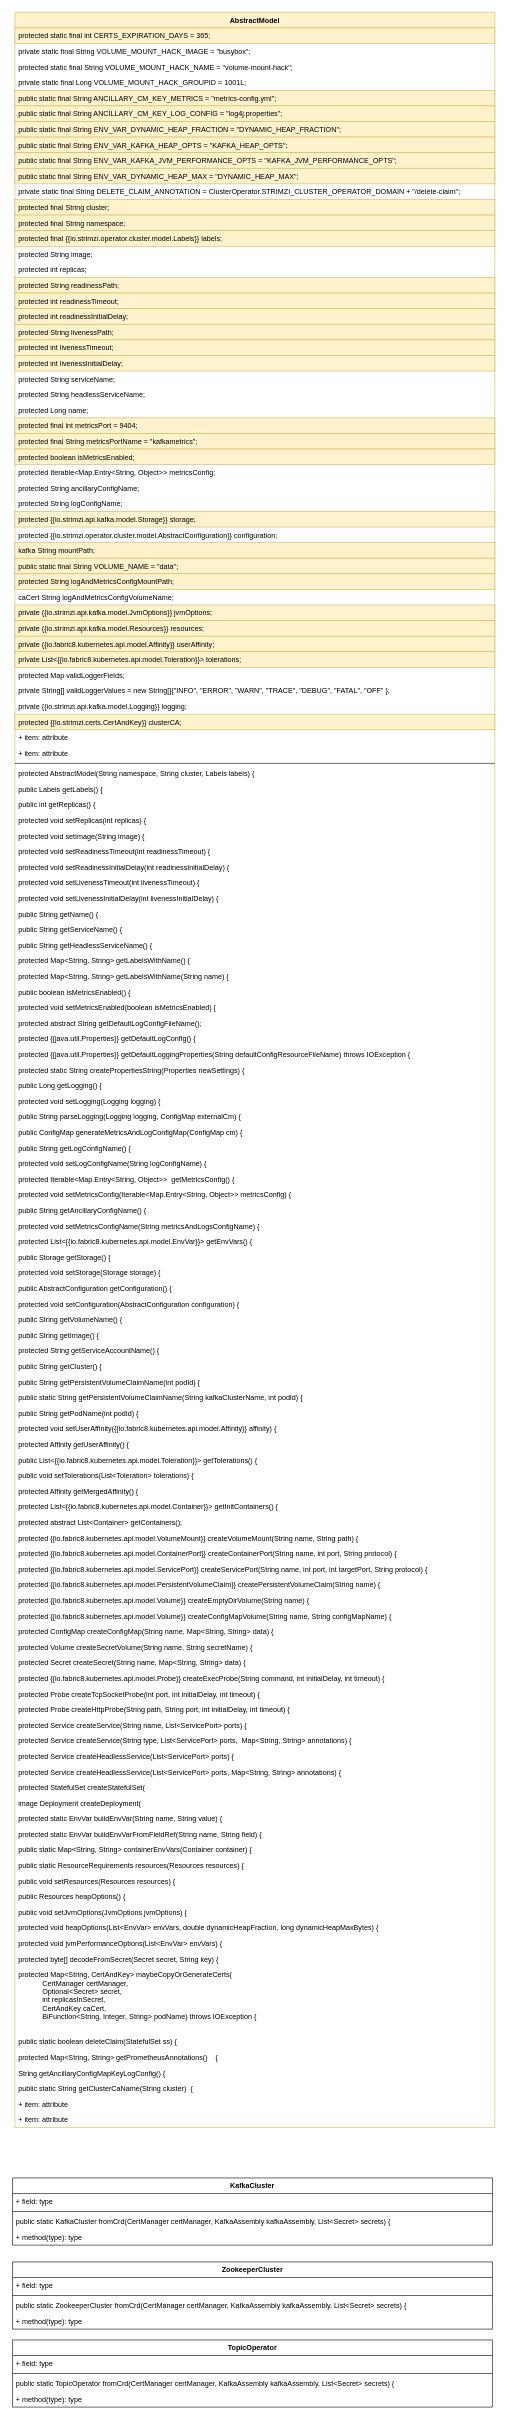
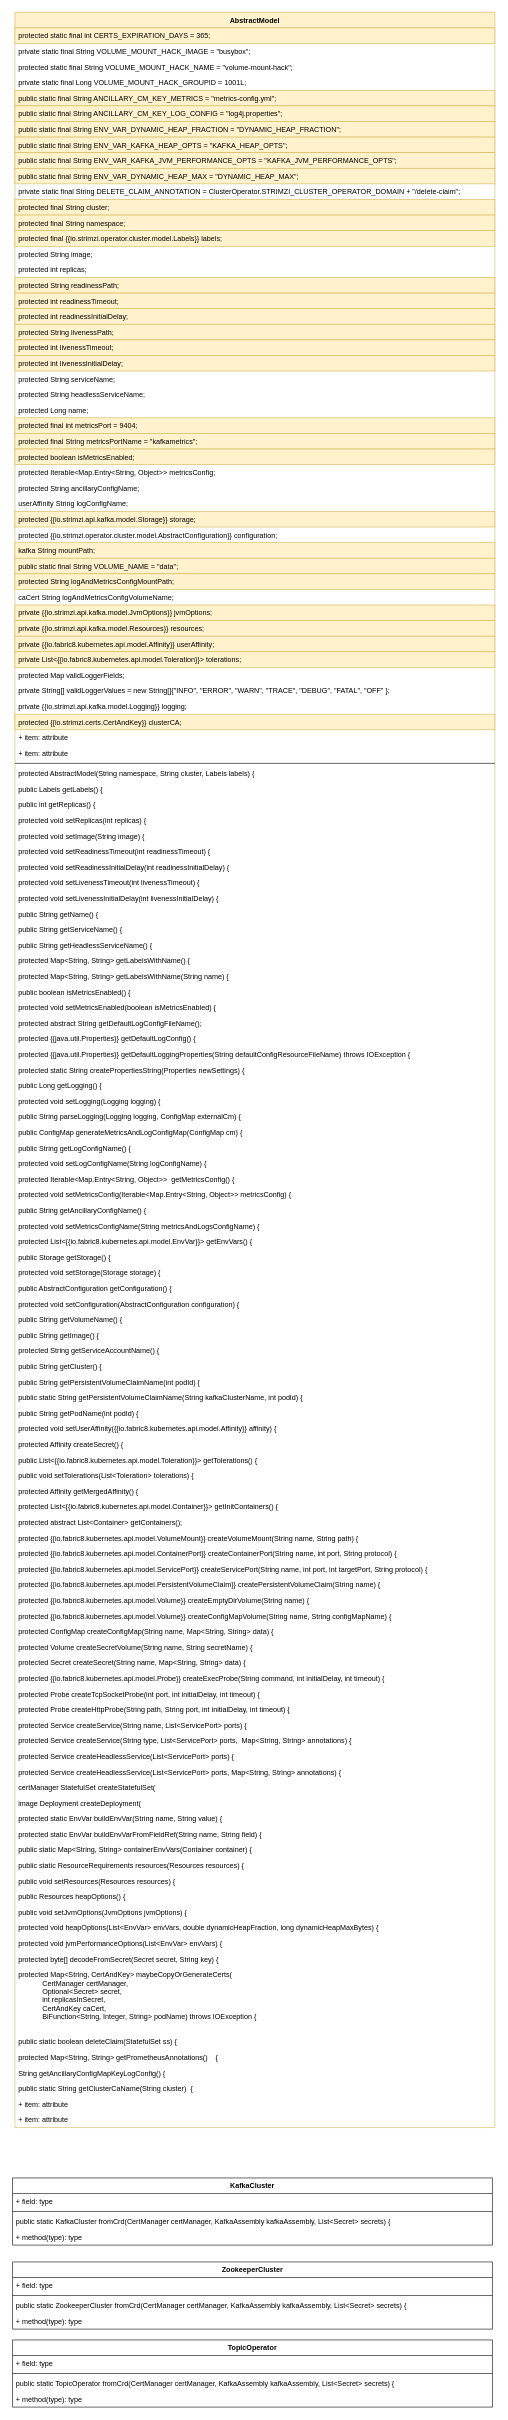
node "protected String logConfigName;": label "protected String logConfigName;" -> "userAffinity String logConfigName;"
node "protected Affinity getUserAffinity() {": label "protected Affinity getUserAffinity() {" -> "protected Affinity createSecret() {"
node "protected StatefulSet createStatefulSet(": label "protected StatefulSet createStatefulSet(" -> "certManager StatefulSet createStatefulSet("
